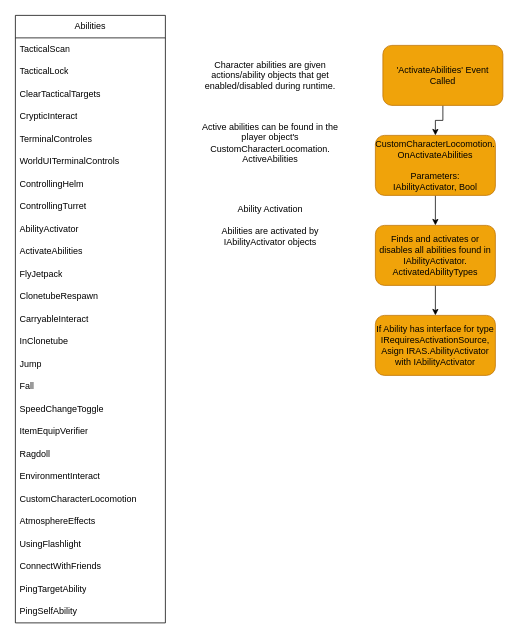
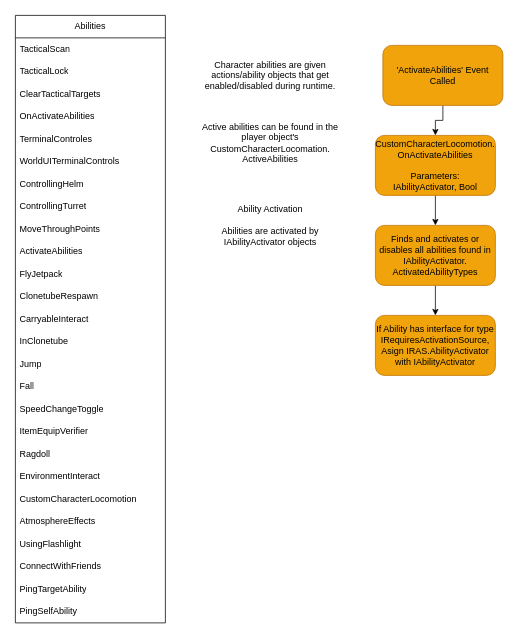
node "CrypticInteract": label "CrypticInteract" -> "OnActivateAbilities"
node "AbilityActivator": label "AbilityActivator" -> "MoveThroughPoints"
